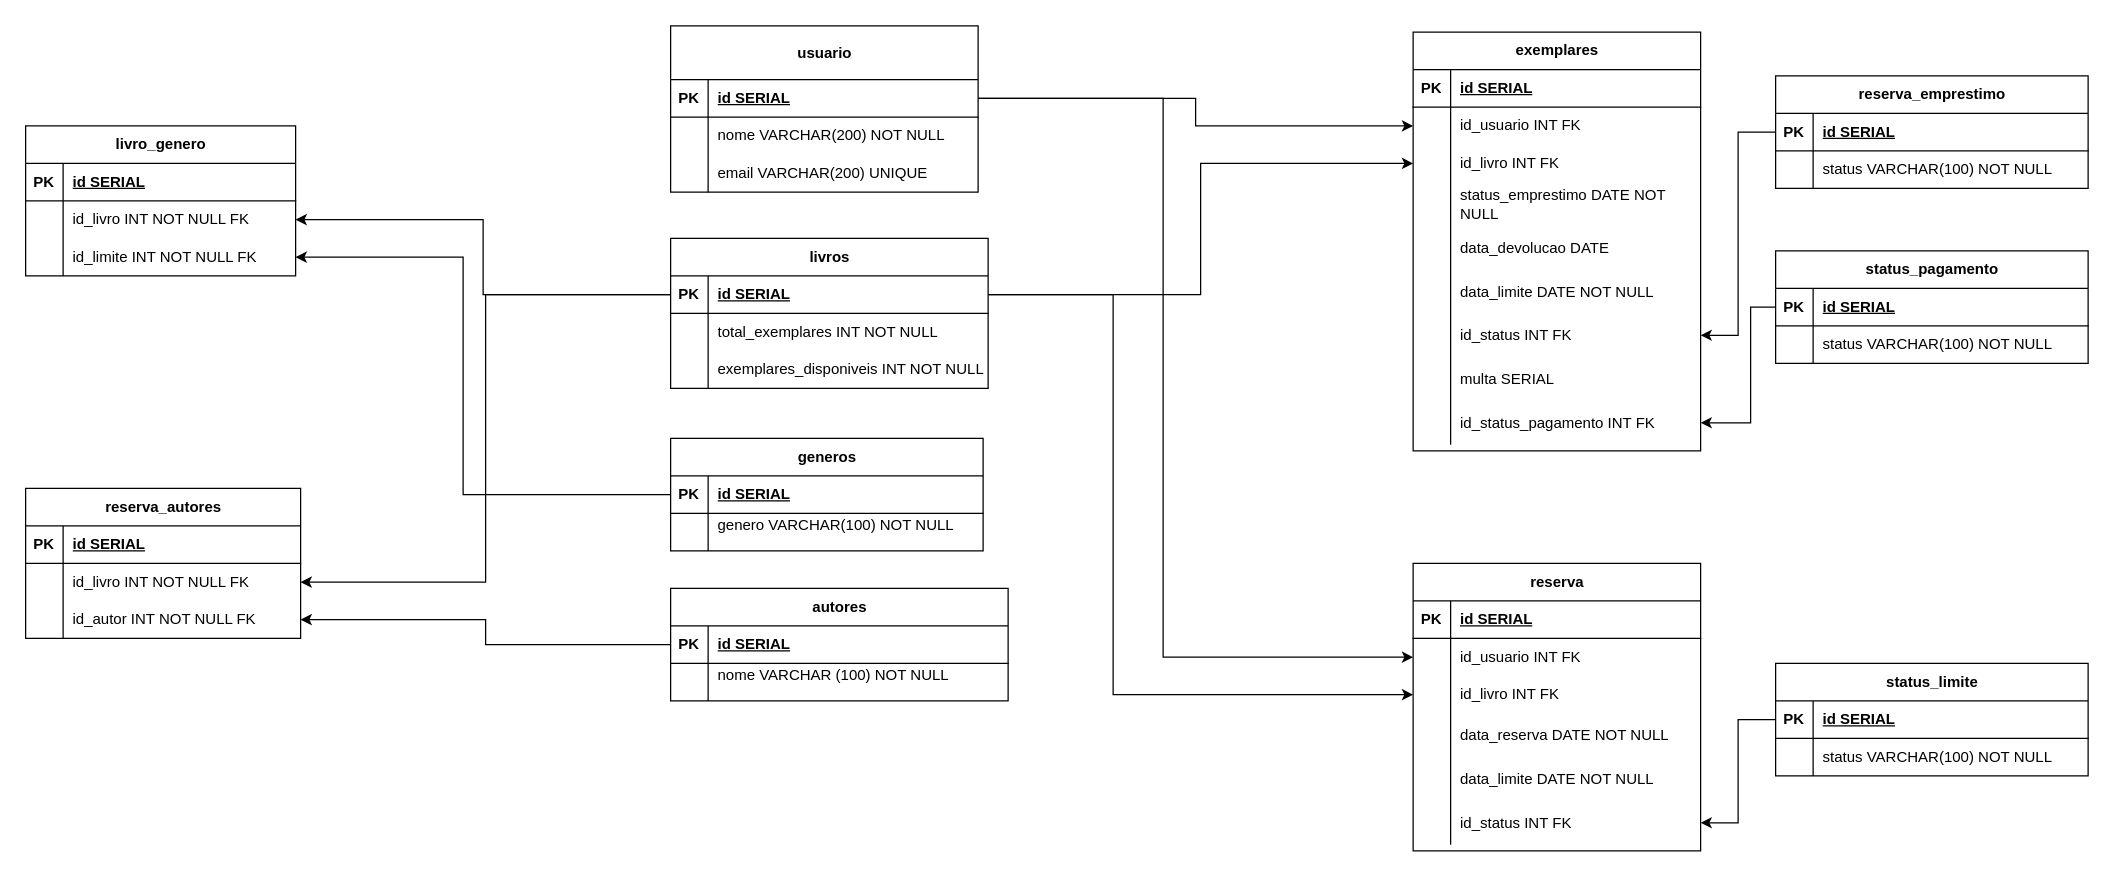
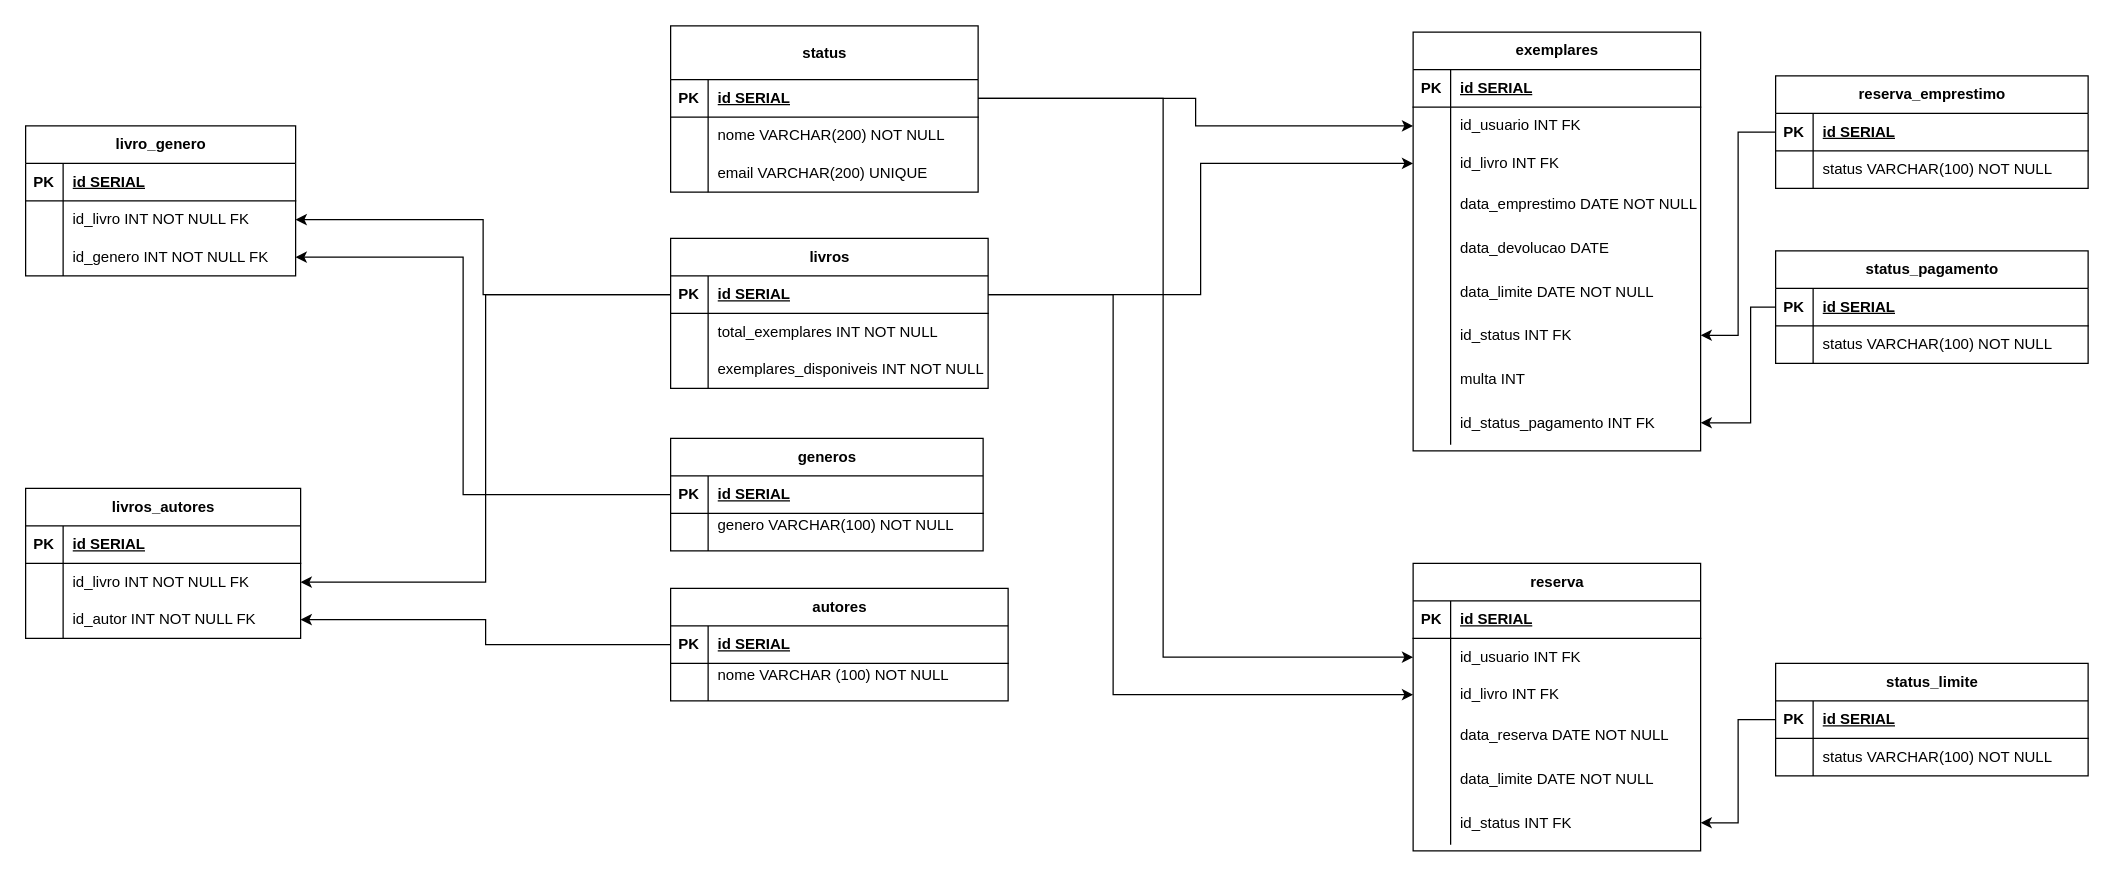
node "usuario": label "usuario" -> "status"
node "status_emprestimo DATE NOT NULL": label "status_emprestimo DATE NOT NULL" -> "data_emprestimo DATE NOT NULL"
node "id_limite INT NOT NULL FK": label "id_limite INT NOT NULL FK" -> "id_genero INT NOT NULL FK"
node "multa SERIAL": label "multa SERIAL" -> "multa INT"
node "reserva_autores": label "reserva_autores" -> "livros_autores"
